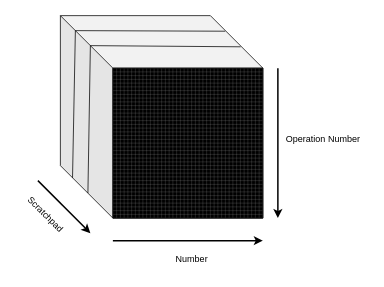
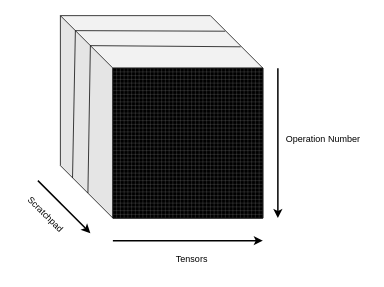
node "Number": label "Number" -> "Tensors"
